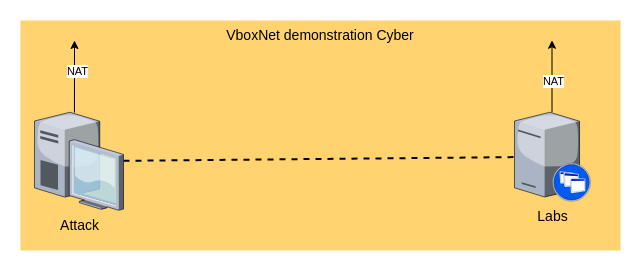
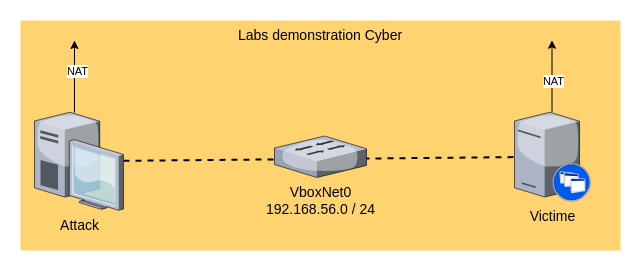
node "VboxNet demonstration Cyber": label "VboxNet demonstration Cyber" -> "Labs demonstration Cyber"
node "VboxNet0 192.168.56.0 / 24": added
node "Labs": label "Labs" -> "Victime"
